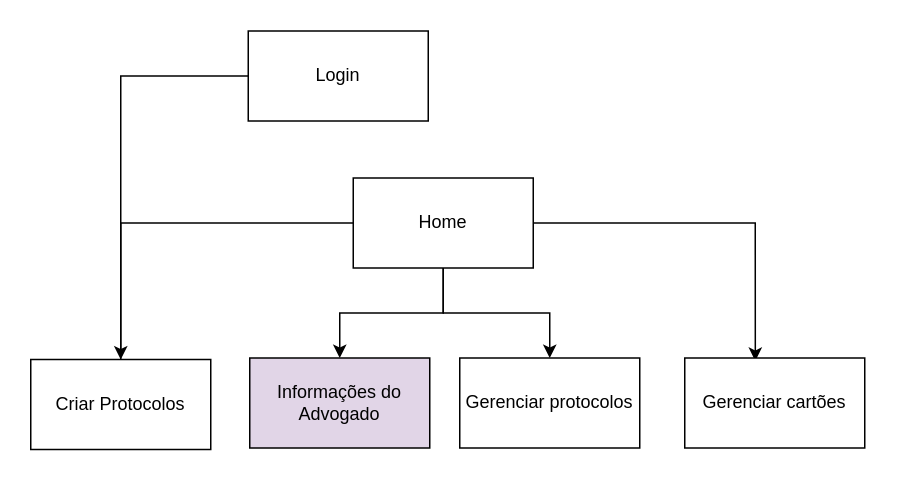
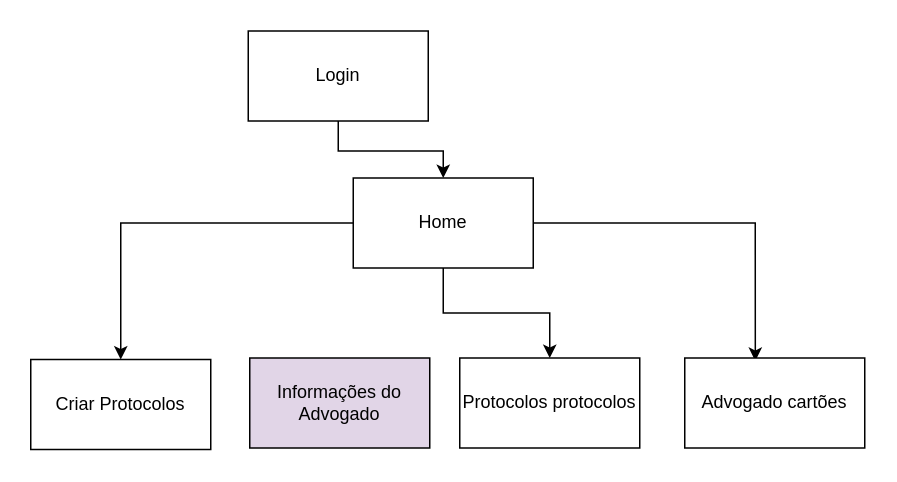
edge "Login" -> "Criar Protocolos": now "Login" -> "Home"
edge "Home" -> "Informações do Advogado": removed
edge "Home" -- "Criar Protocolos": arrowhead none -> classic
node "Gerenciar protocolos": label "Gerenciar protocolos" -> "Protocolos protocolos"
node "Gerenciar cartões": label "Gerenciar cartões" -> "Advogado cartões"
